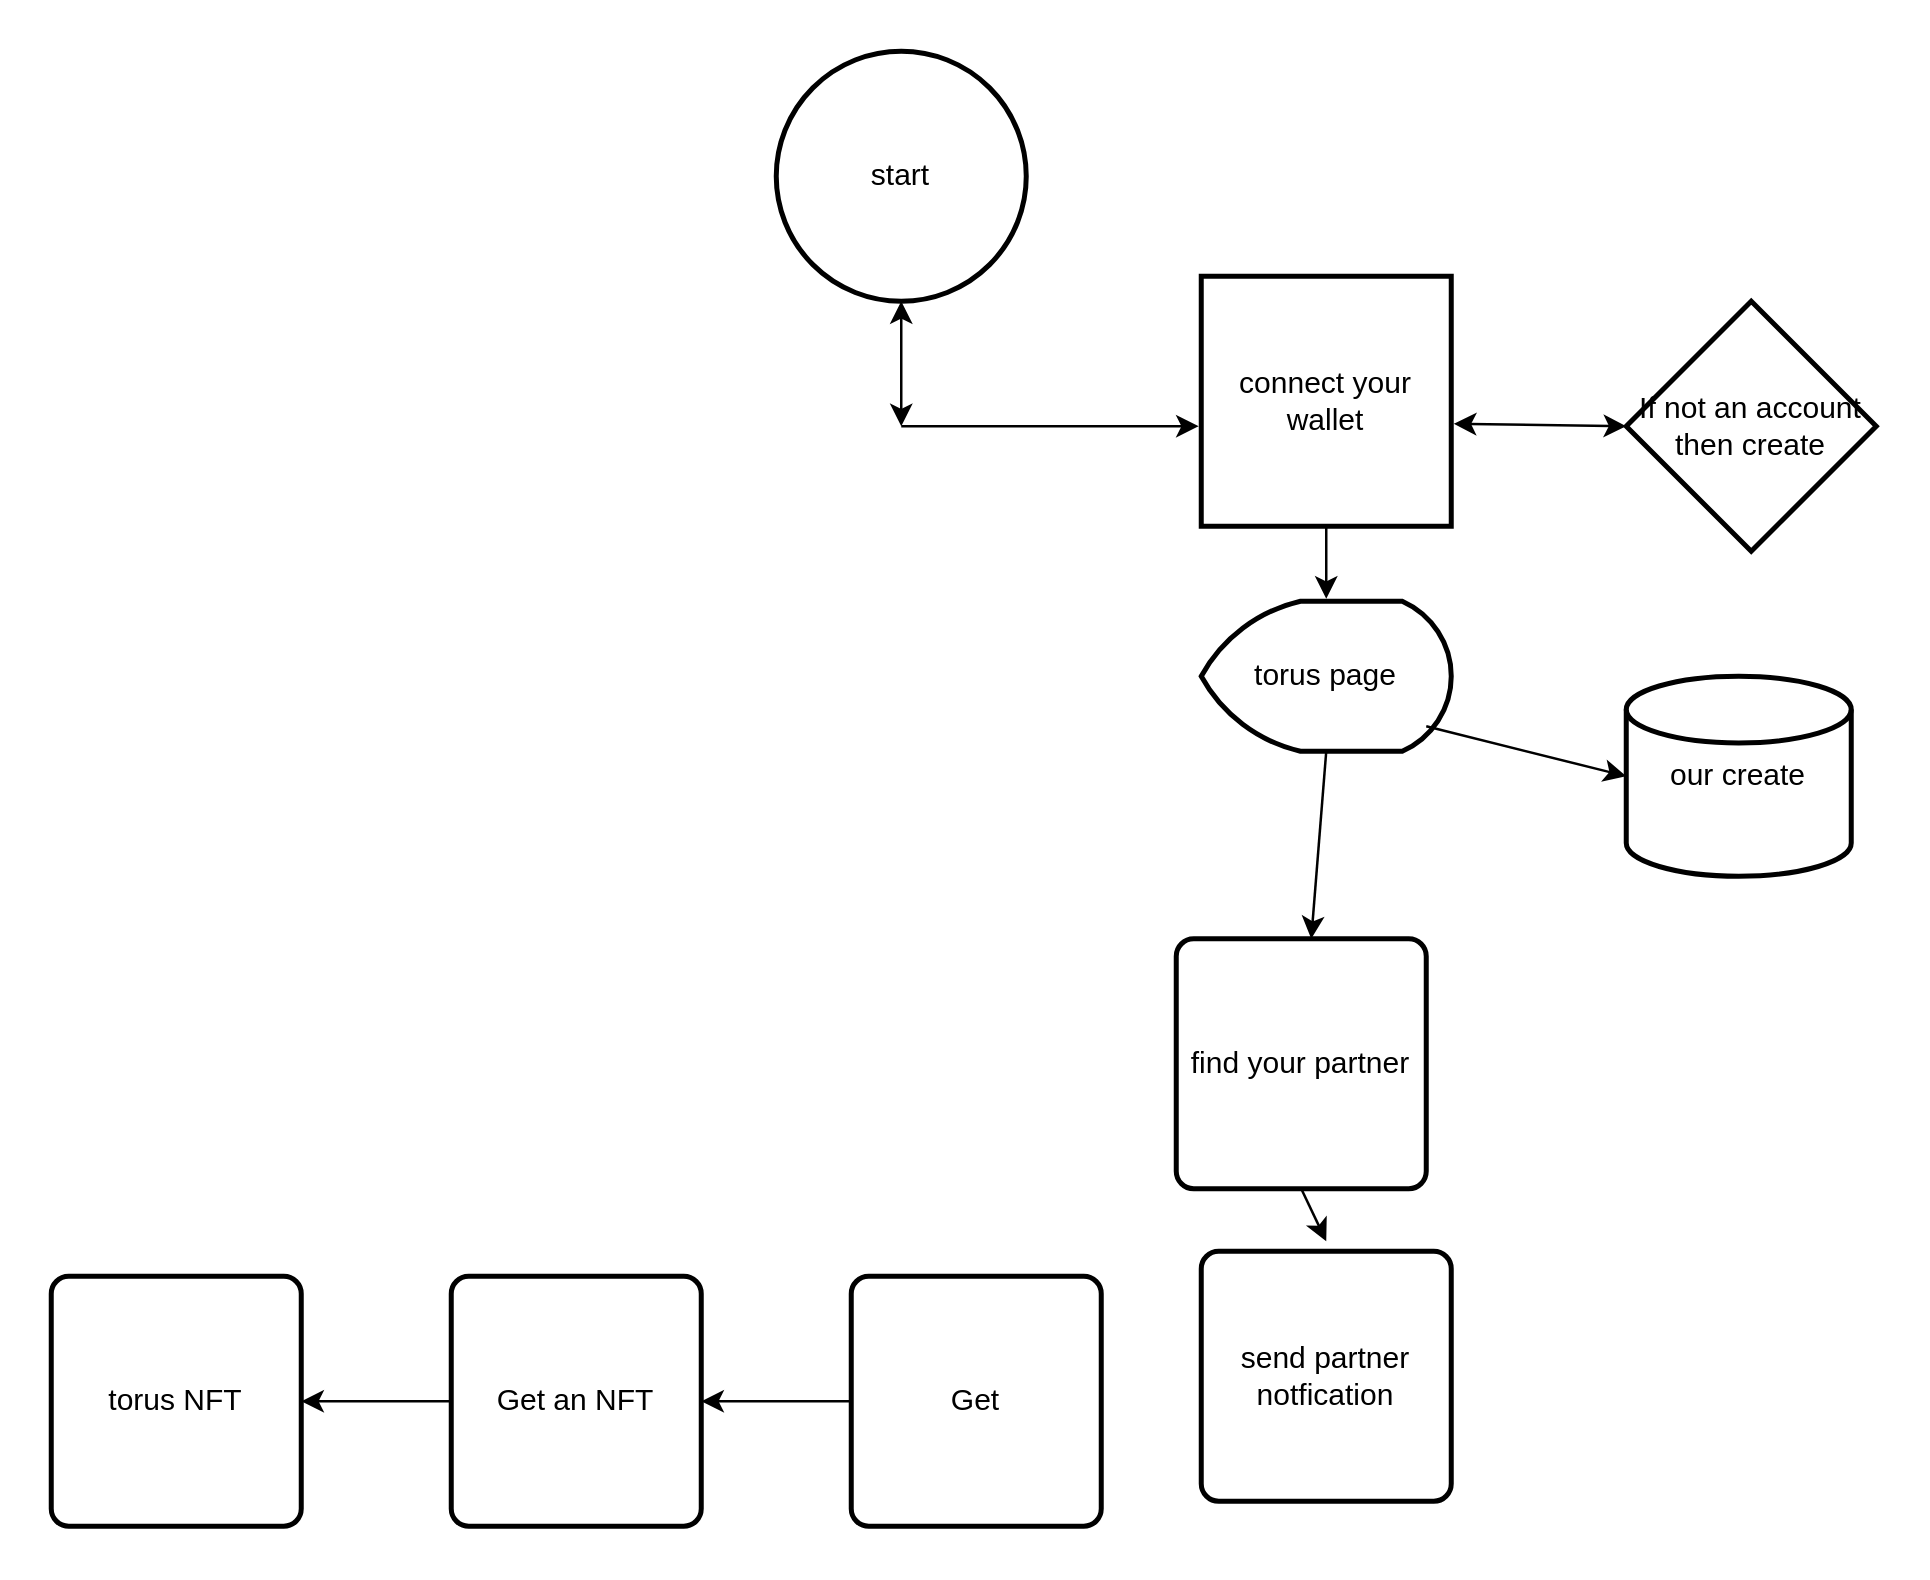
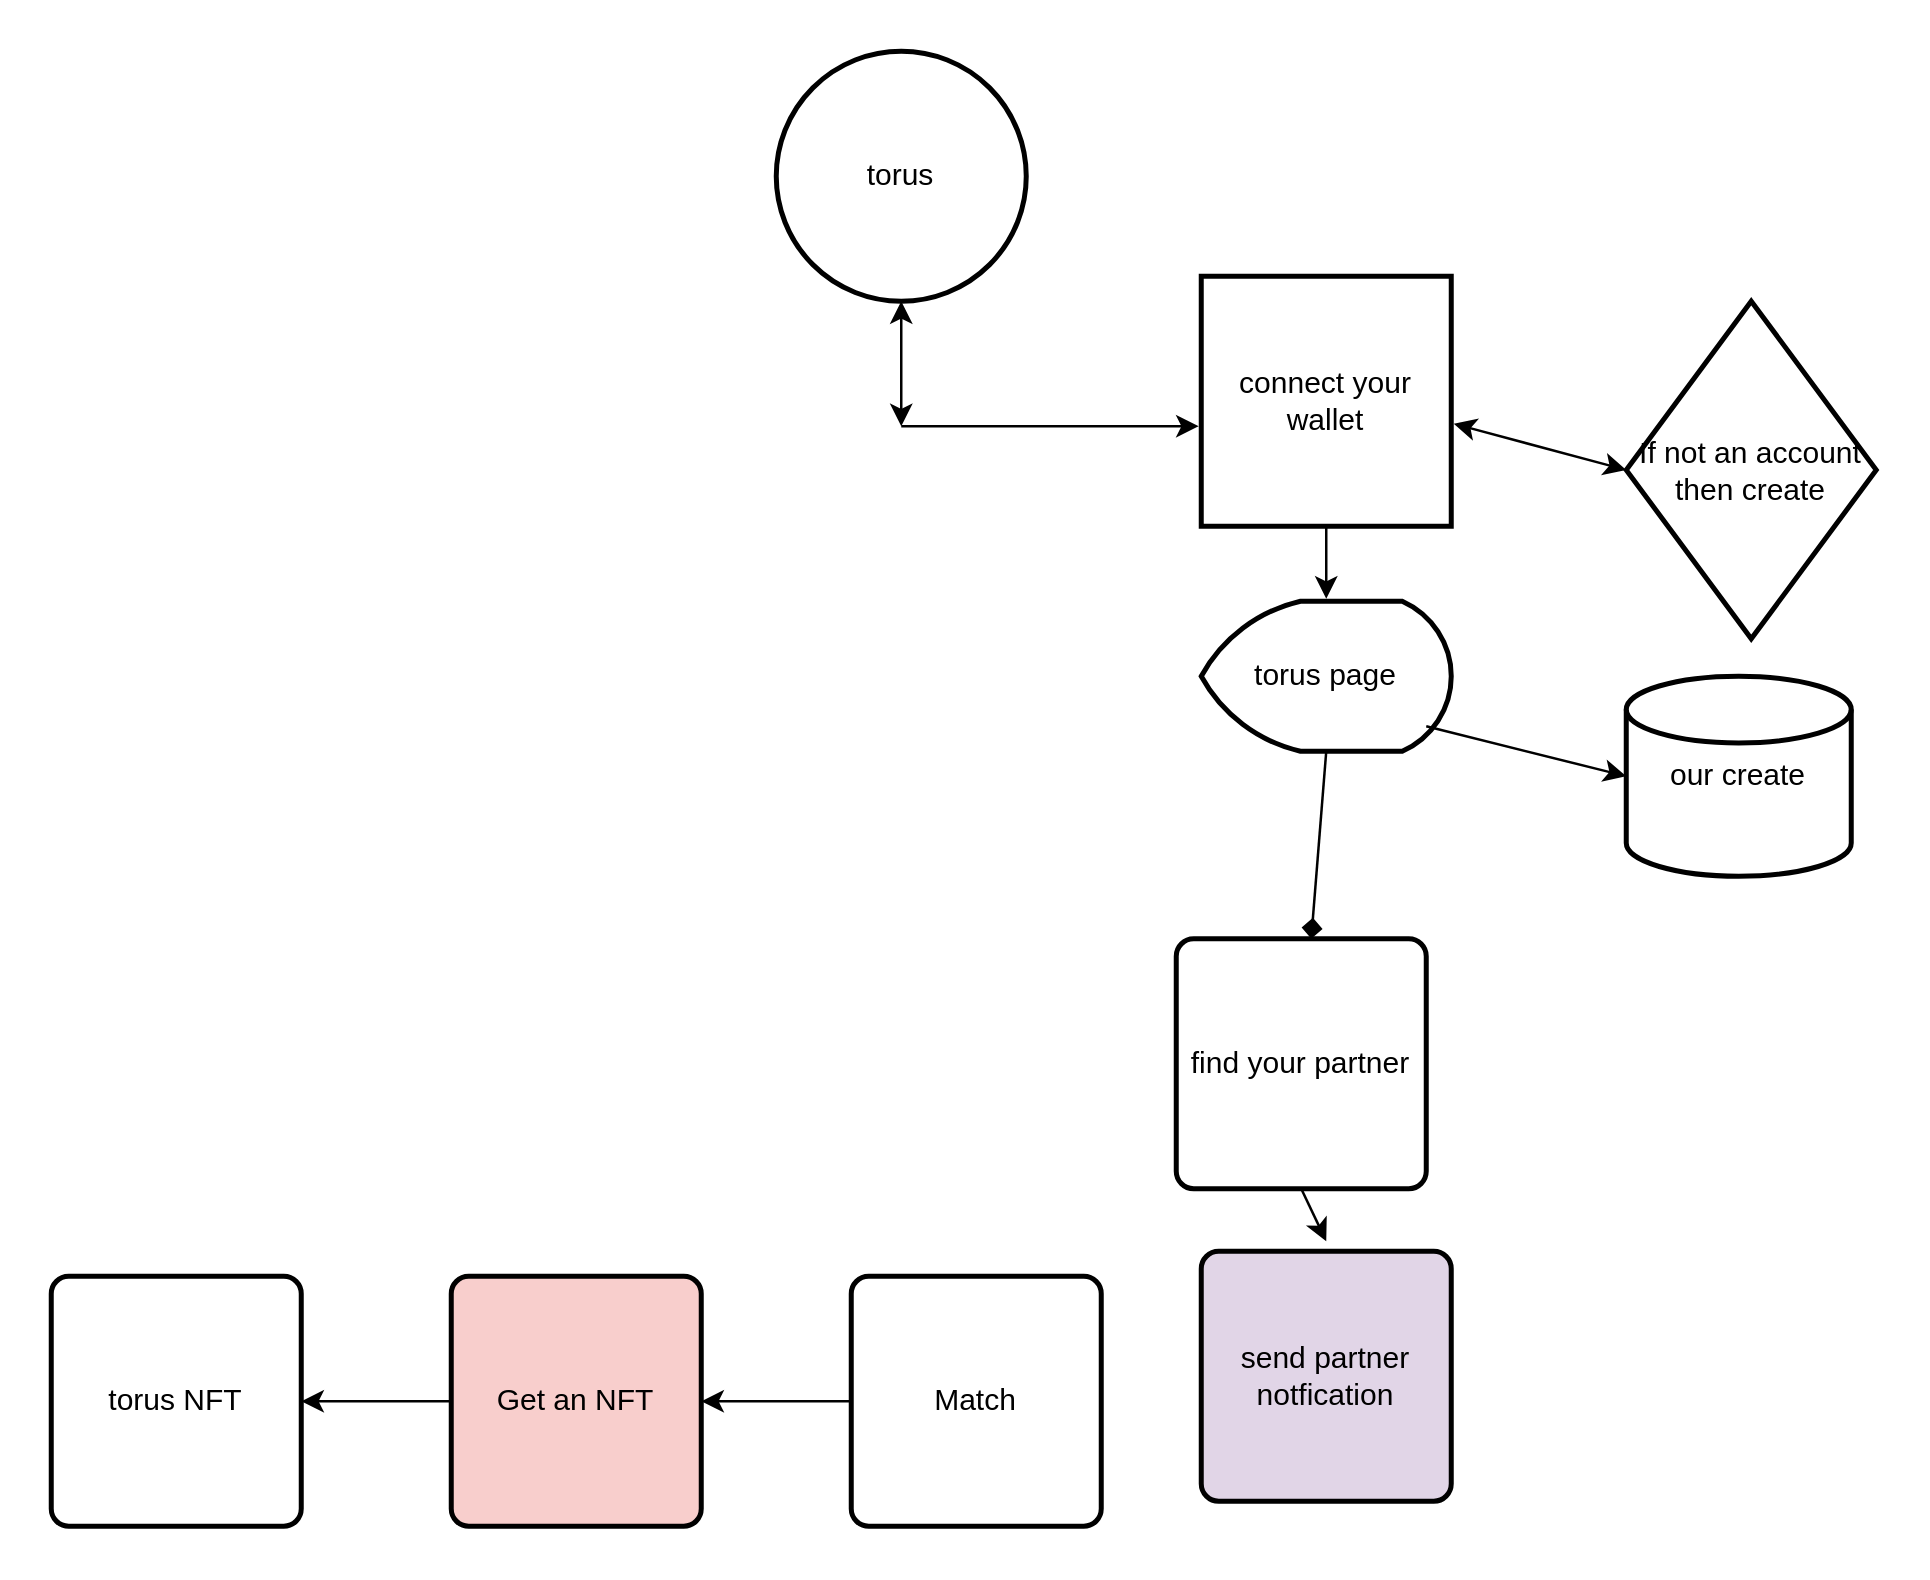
node "start": label "start" -> "torus"
node "If not an account then create": size 250x250 -> 250x338
edge "torus page" -> "find your partner": arrowhead classic -> diamond
node "send partner notfication": fillcolor #ffffff -> #e1d5e7
node "Get an NFT": fillcolor #ffffff -> #f8cecc
node "Get": label "Get" -> "Match"
